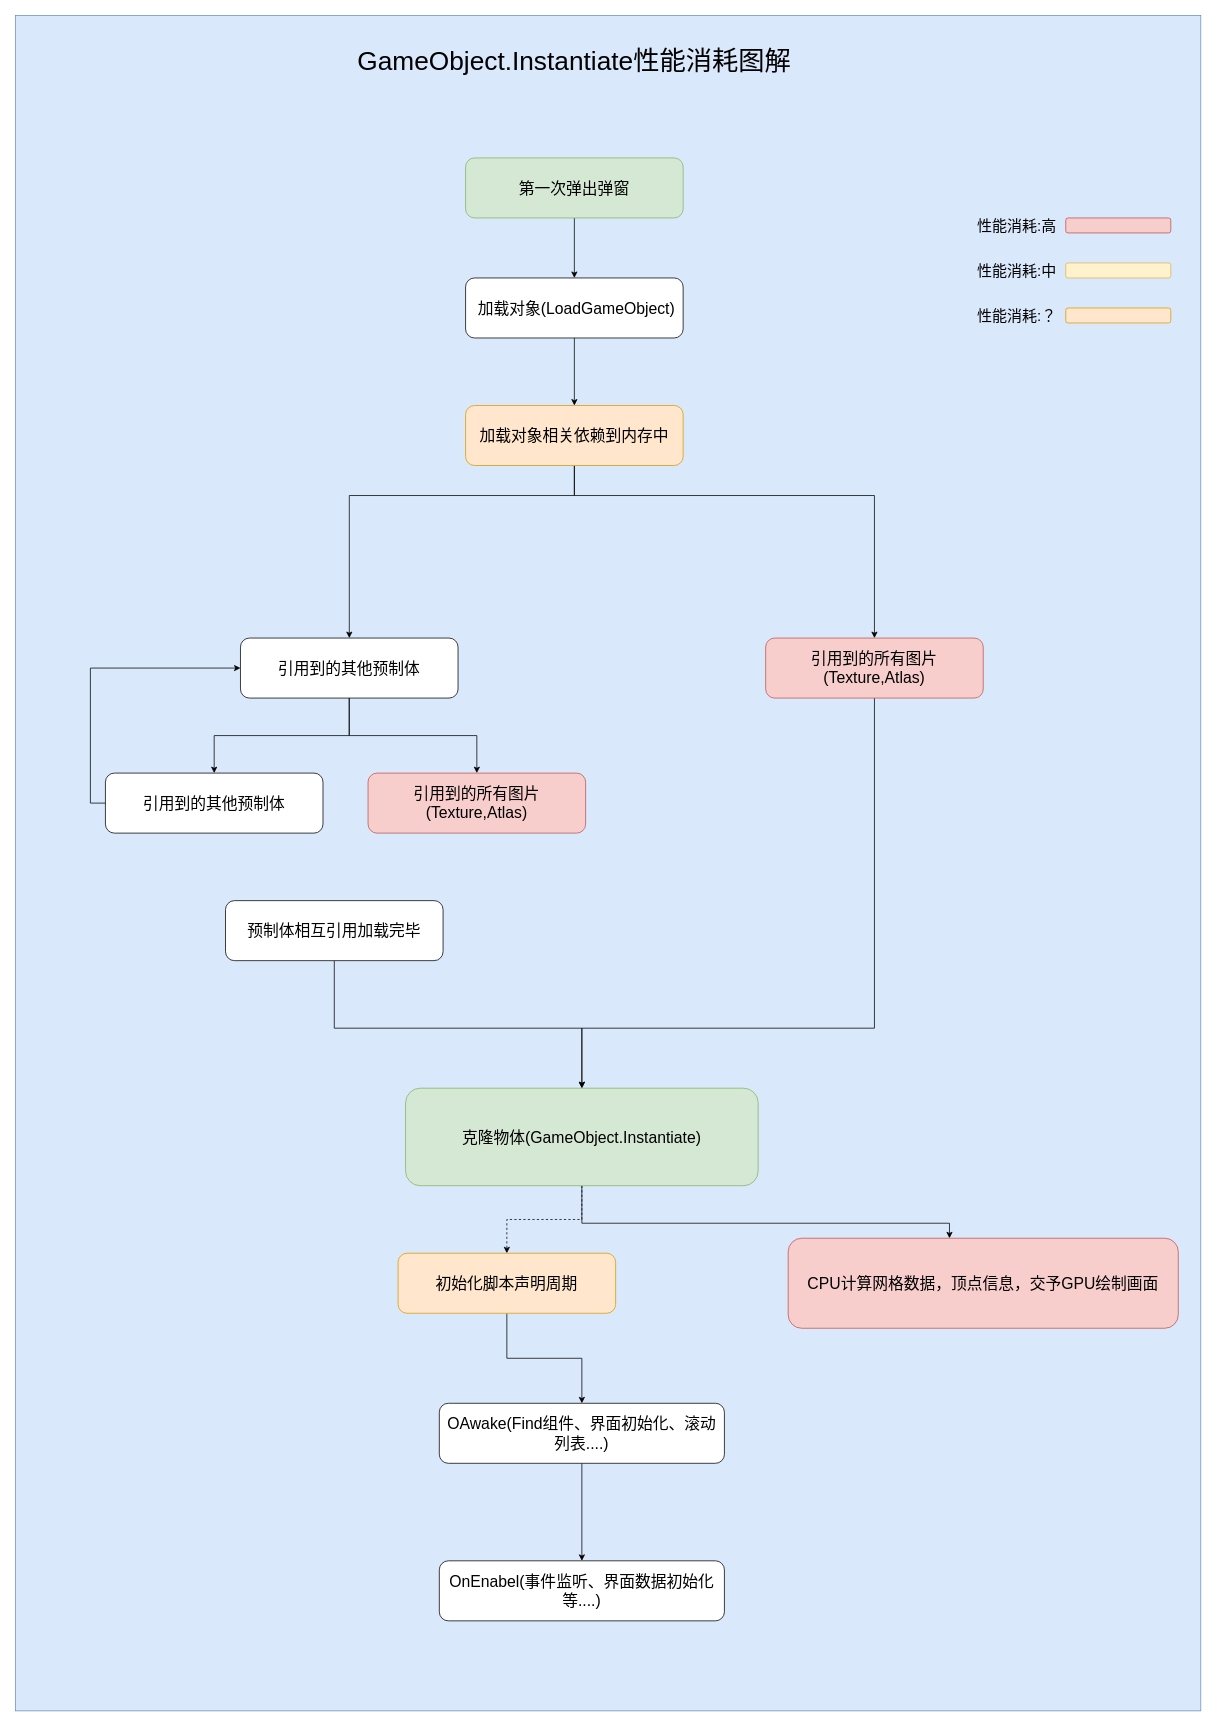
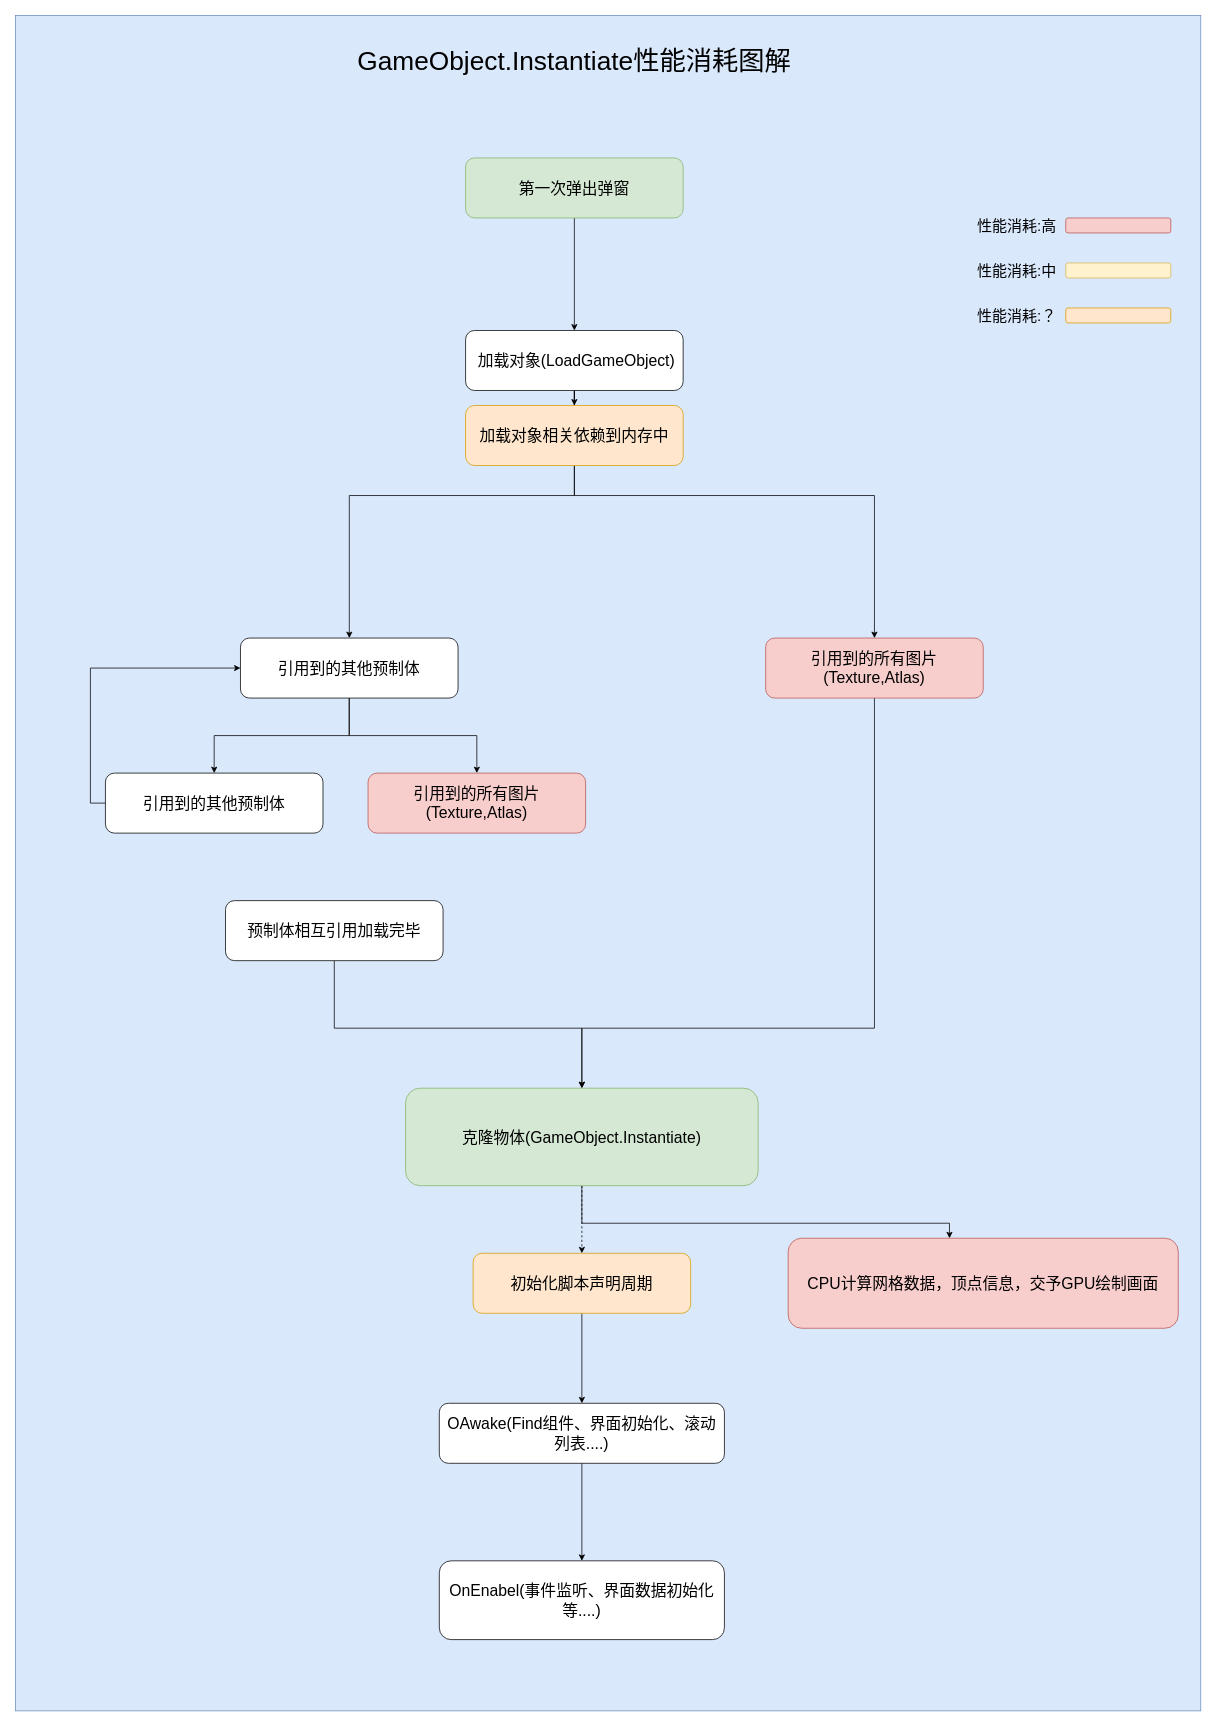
node "加载对象(LoadGameObject)": moved (574, 308) -> (574, 360)
node "初始化脚本声明周期": moved (507, 1283) -> (582, 1283)
node "OnEnabel(事件监听、界面数据初始化等....)": size 285x60 -> 285x79
